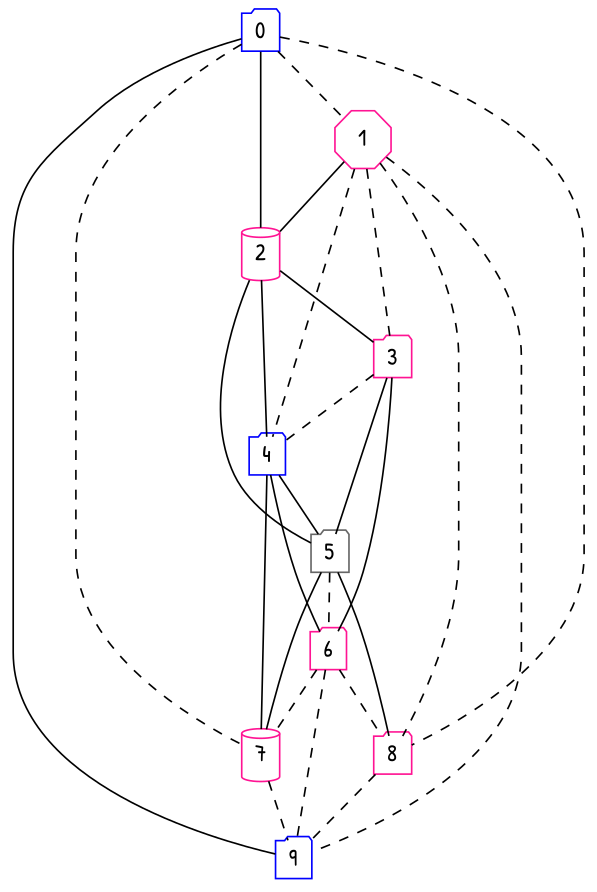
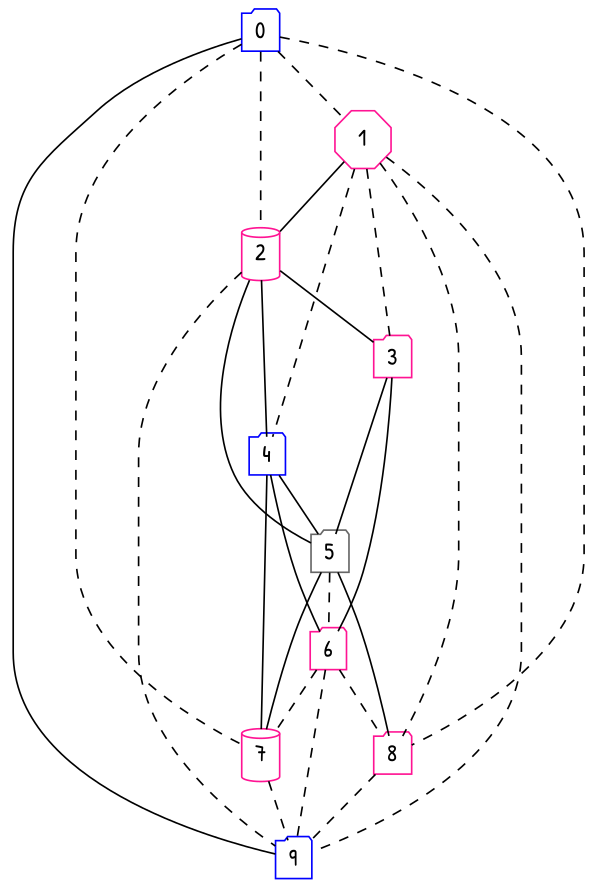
edge "0" -- "2": style solid -> dashed
edge "3" -- "4": removed
edge "2" -- "9": added
